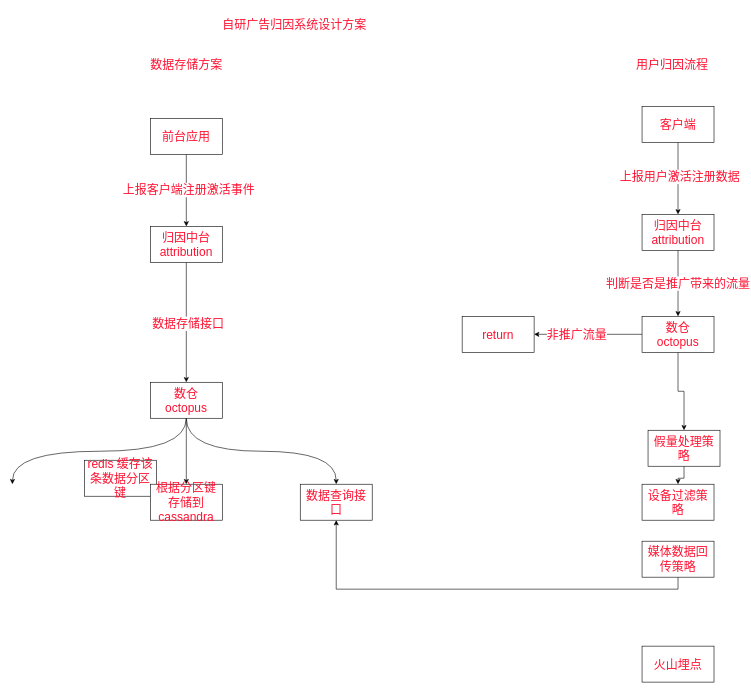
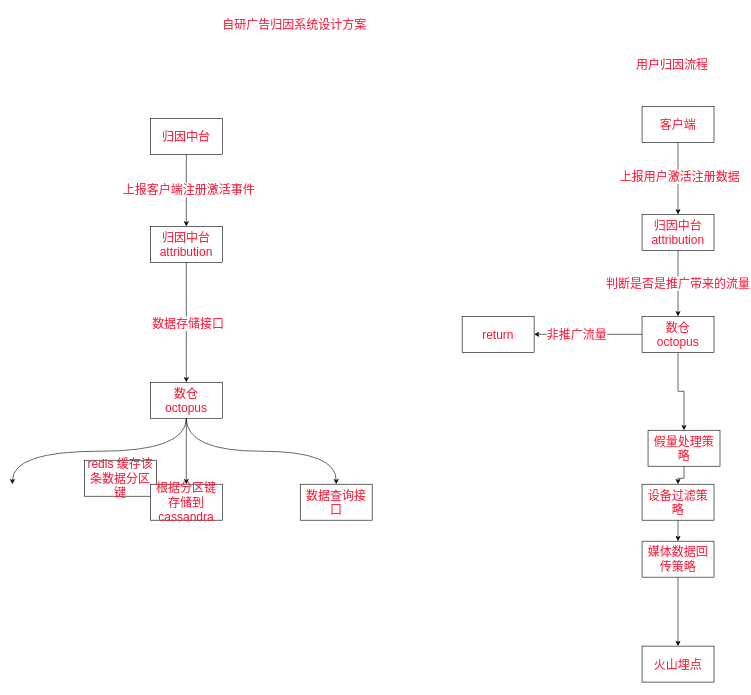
node "数据存储方案": removed
node "前台应用": label "前台应用" -> "归因中台"
edge "设备过滤策略" -> "媒体数据回传策略": added
edge "媒体数据回传策略" -> "数据查询接口": now "媒体数据回传策略" -> "火山埋点"
